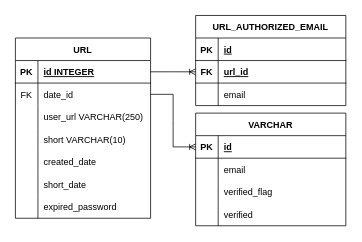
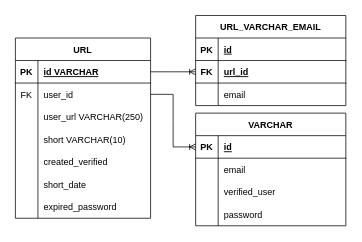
node "URL_AUTHORIZED_EMAIL": label "URL_AUTHORIZED_EMAIL" -> "URL_VARCHAR_EMAIL"
node "id INTEGER": label "id INTEGER" -> "id VARCHAR"
node "date_id": label "date_id" -> "user_id"
node "created_date": label "created_date" -> "created_verified"
node "verified_flag": label "verified_flag" -> "verified_user"
node "verified": label "verified" -> "password"
